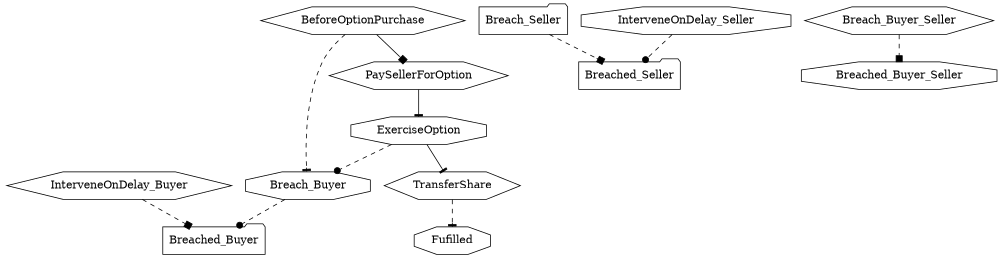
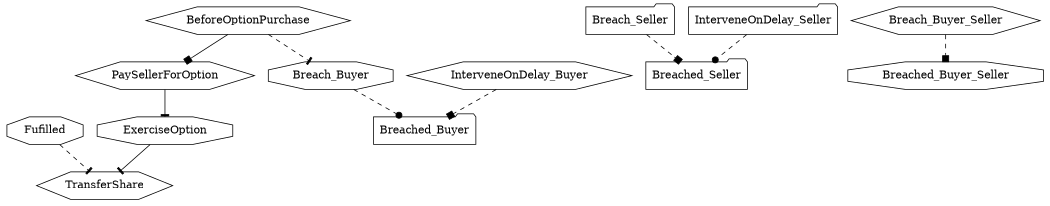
node "InterveneOnDelay_Seller": shape octagon -> folder
edge "ExerciseOption" -> "Breach_Buyer": removed
edge "TransferShare" -> "Fufilled": reversed
